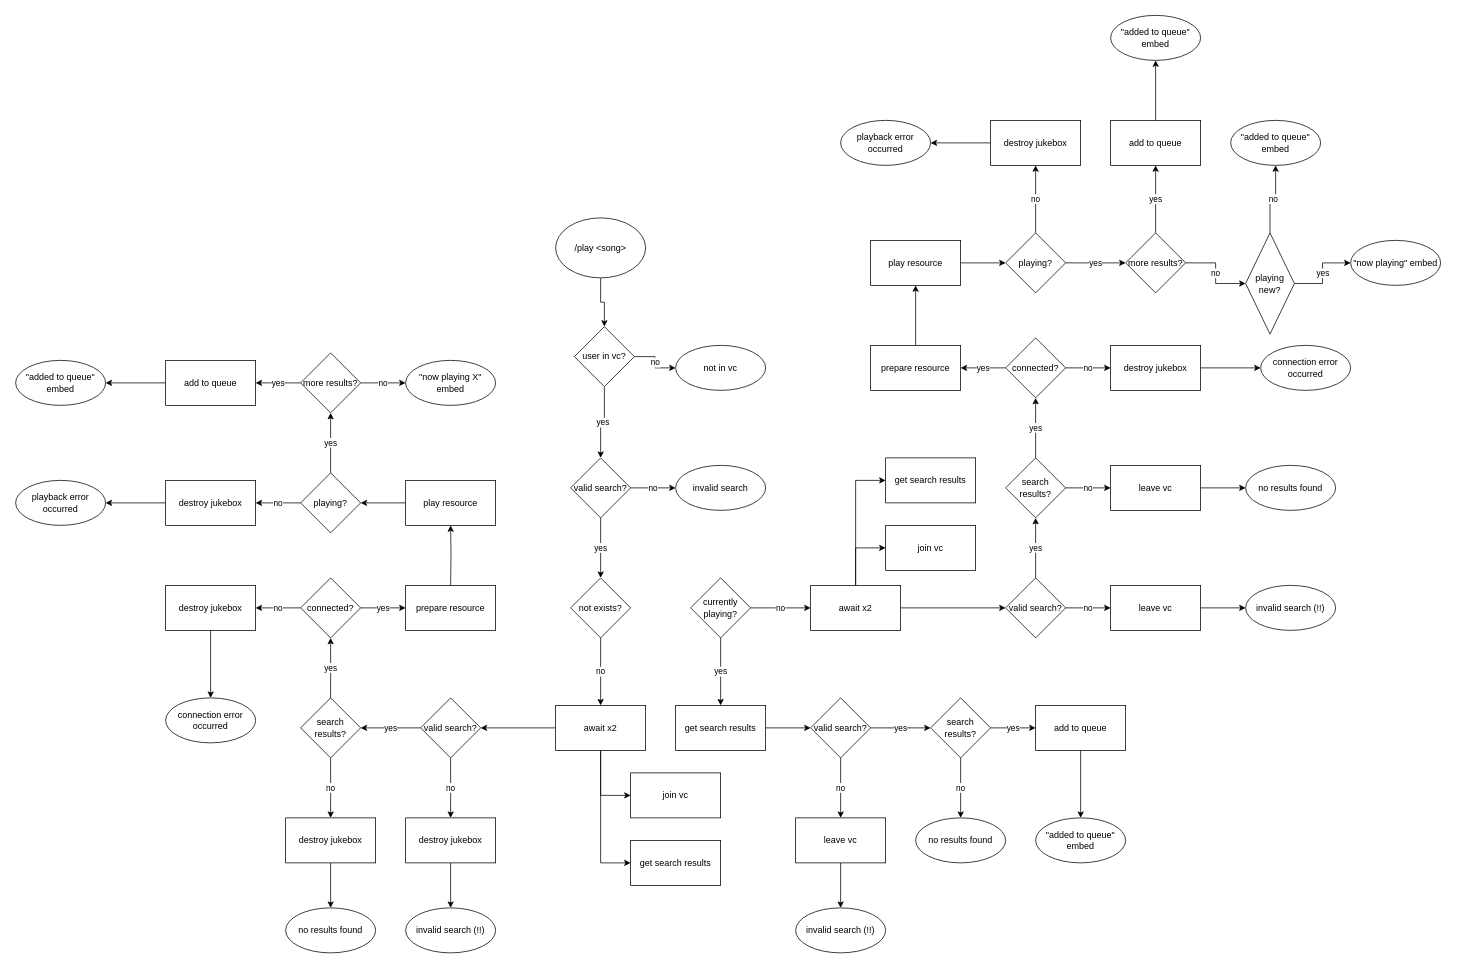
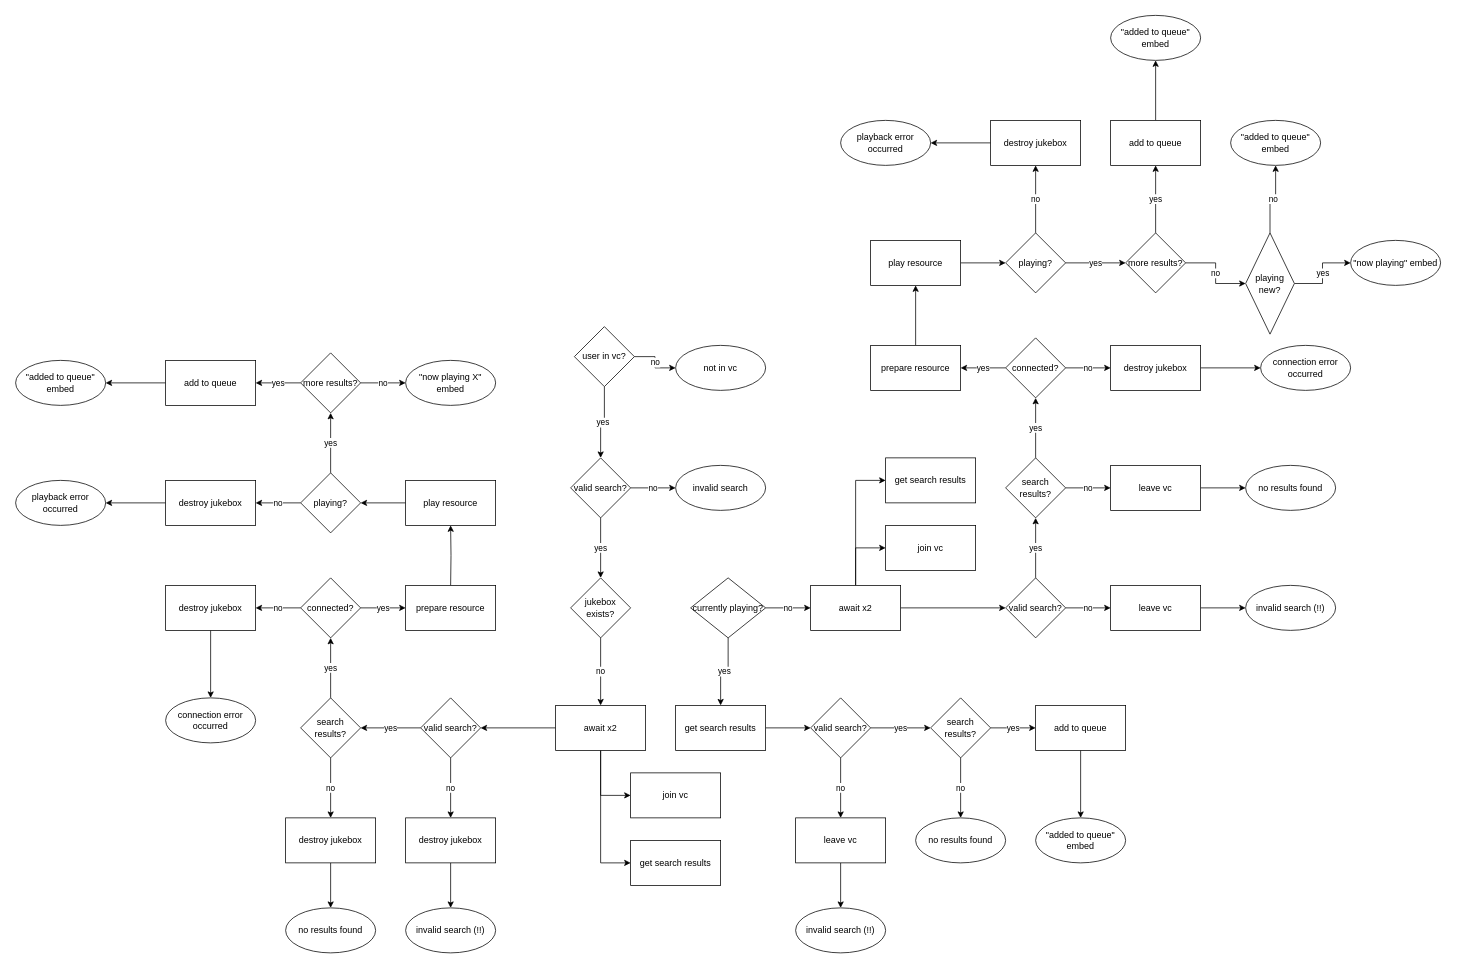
node "/play <song>": removed
edge "/play <song>" -> "user in vc?": removed
node "not exists?": label "not exists?" -> "jukebox exists?"
node "currently playing?": size 60x60 -> 75x60
